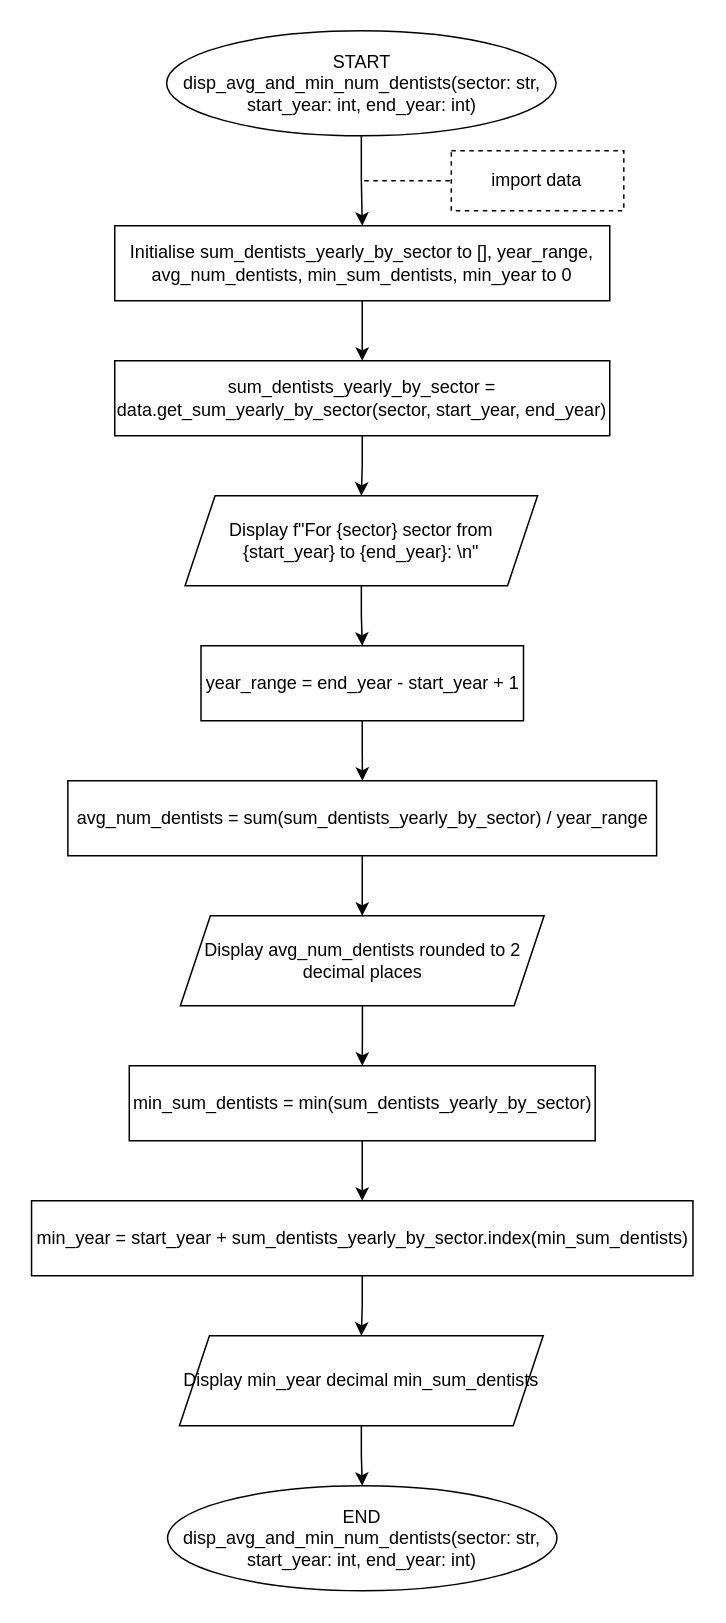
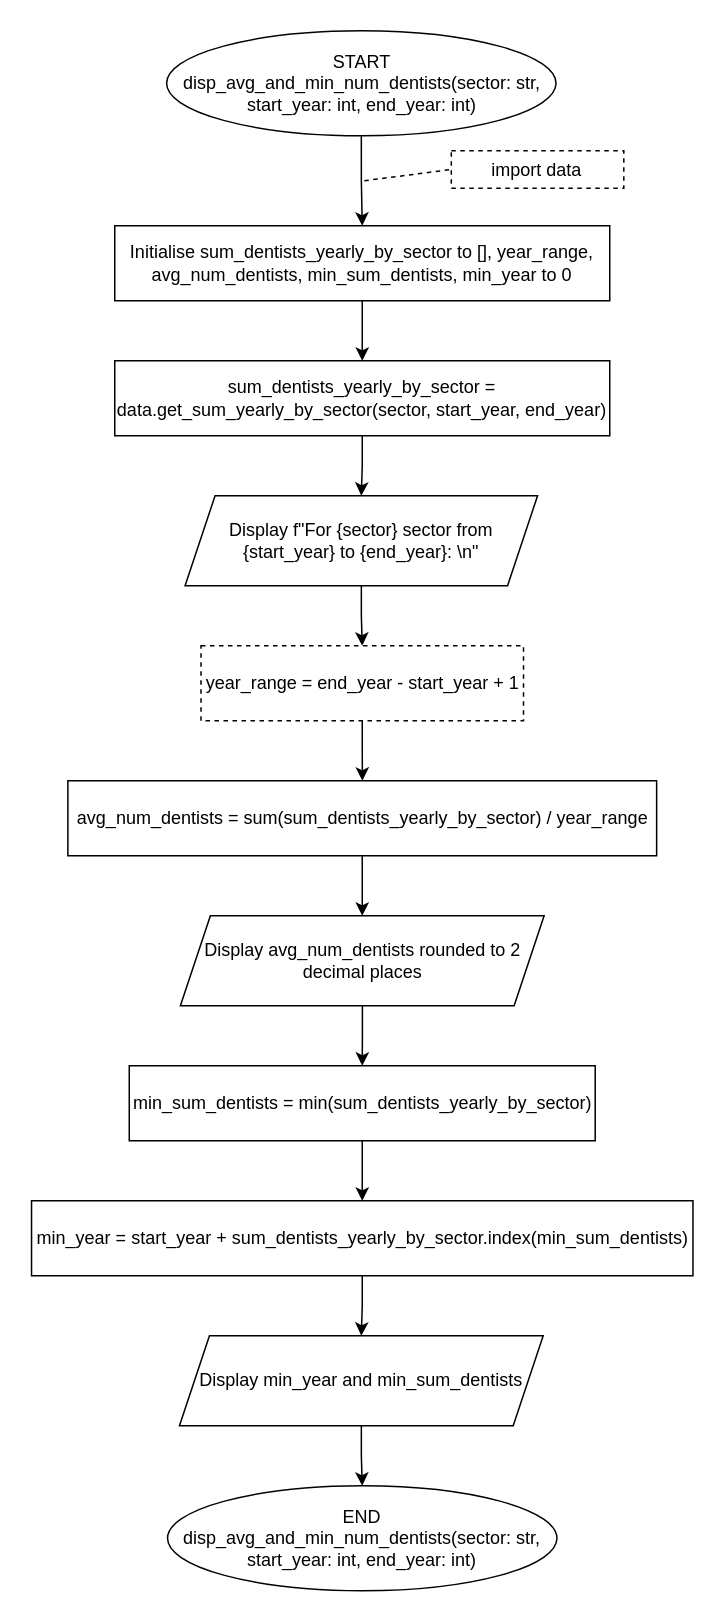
node "import data": size 173x60 -> 173x38
node "year_range = end_year - start_year + 1": style solid -> dashed
node "Display min_year decimal min_sum_dentists": label "Display min_year decimal min_sum_dentists" -> "Display min_year and min_sum_dentists"
